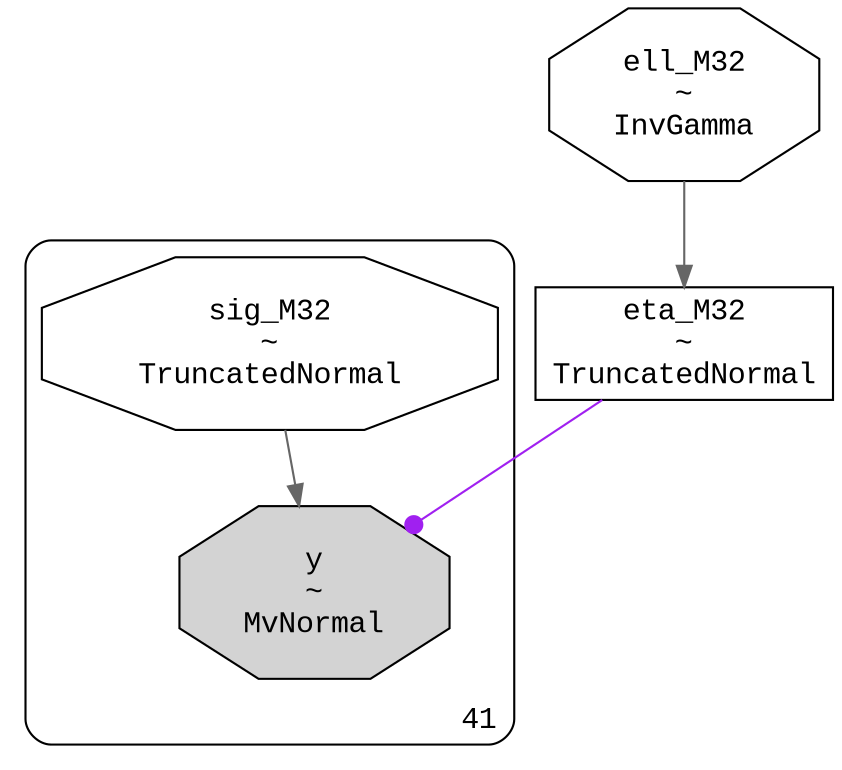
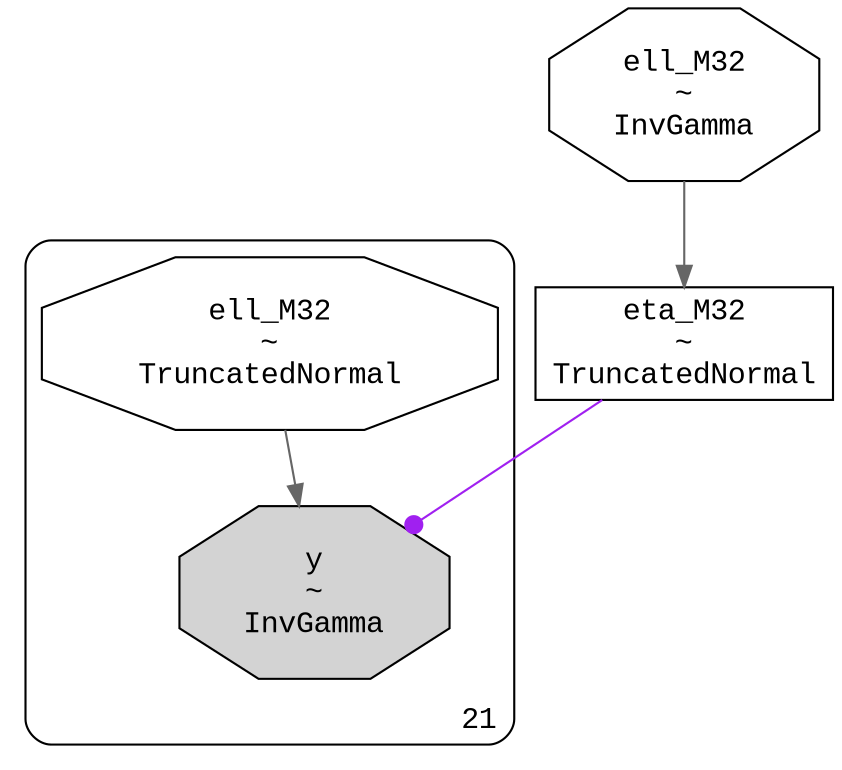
node "sig_M32 ~ TruncatedNormal": label "sig_M32 ~ TruncatedNormal" -> "ell_M32 ~ TruncatedNormal"
node "y ~ MvNormal": label "y ~ MvNormal" -> "y ~ InvGamma"
cluster "41": label "41" -> "21"
